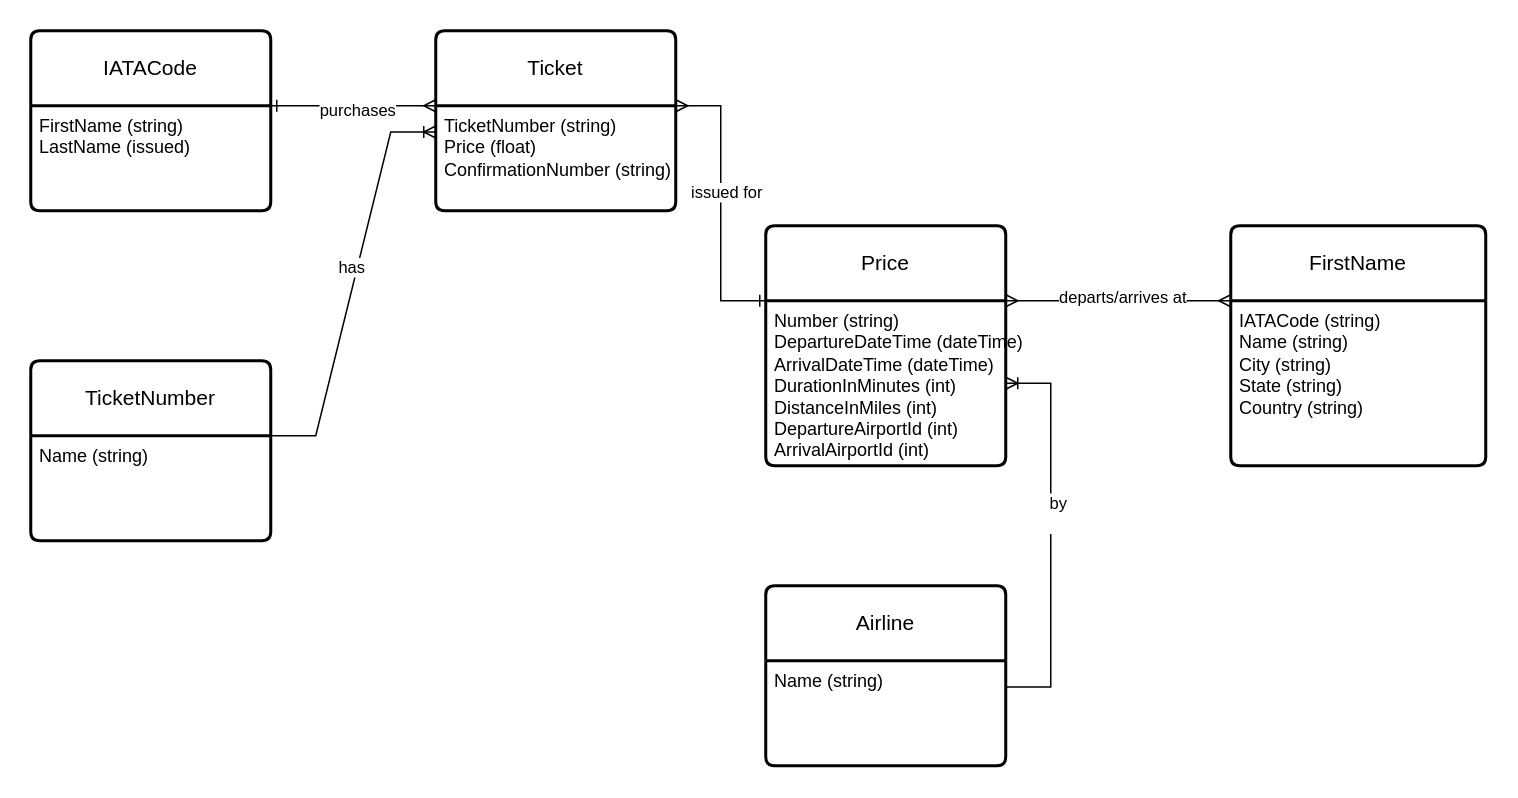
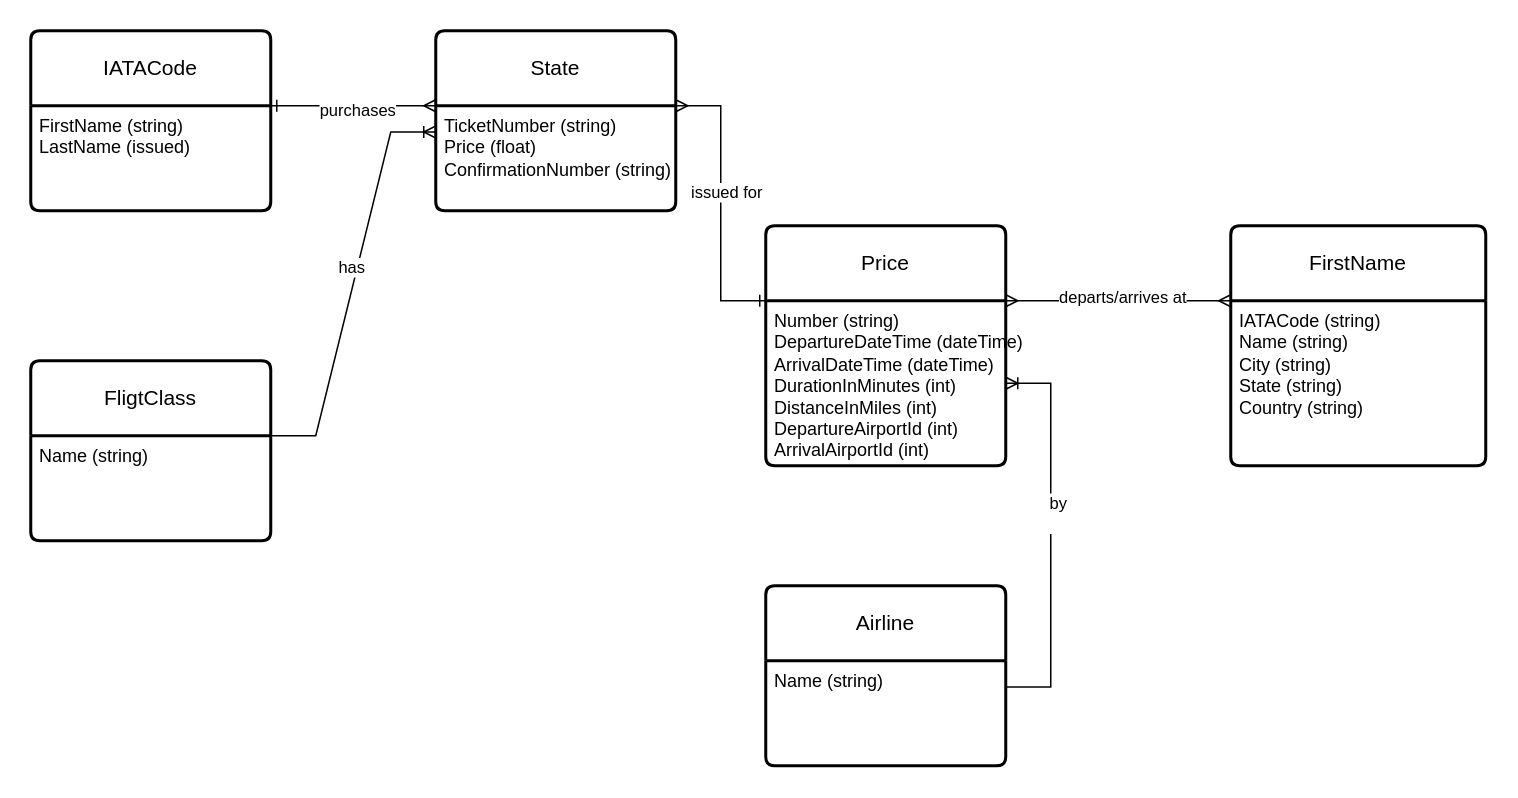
node "Ticket": label "Ticket" -> "State"
node "TicketNumber": label "TicketNumber" -> "FligtClass"
